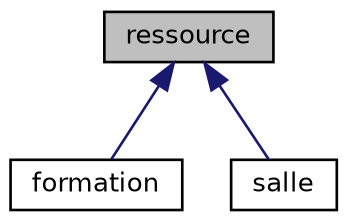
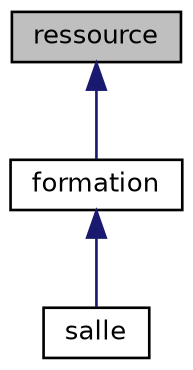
edge "salle" -> "ressource": now "salle" -> "formation"
